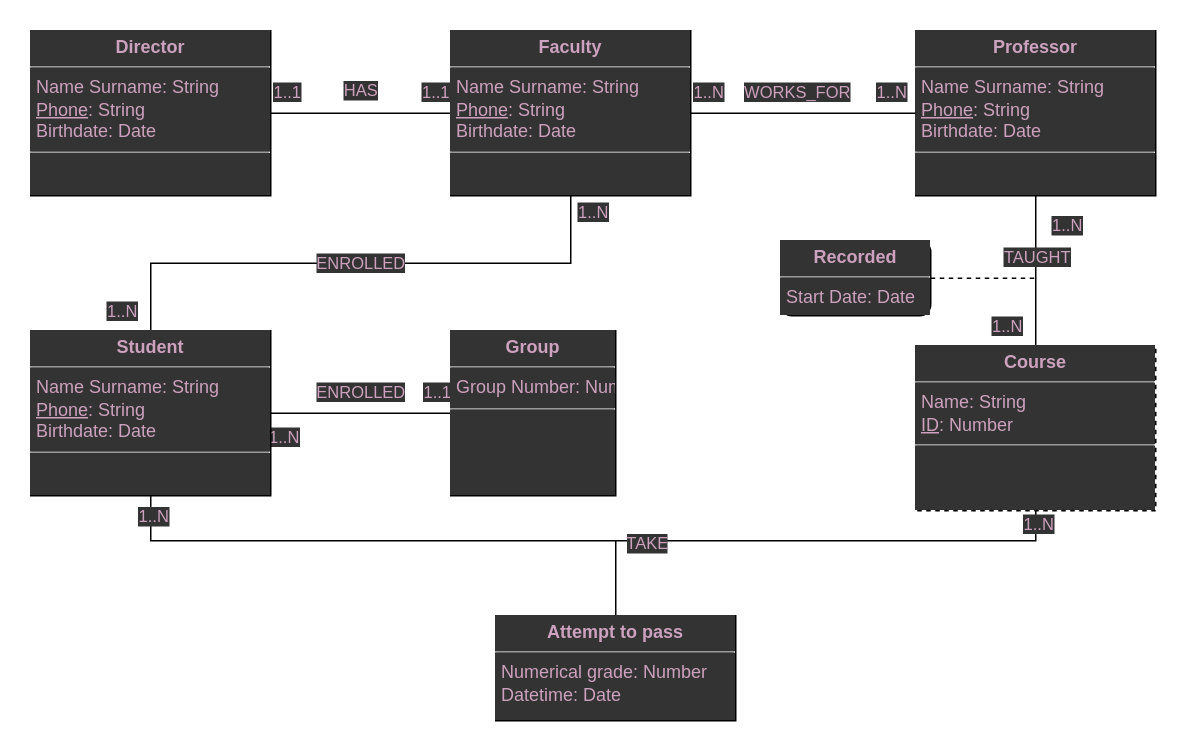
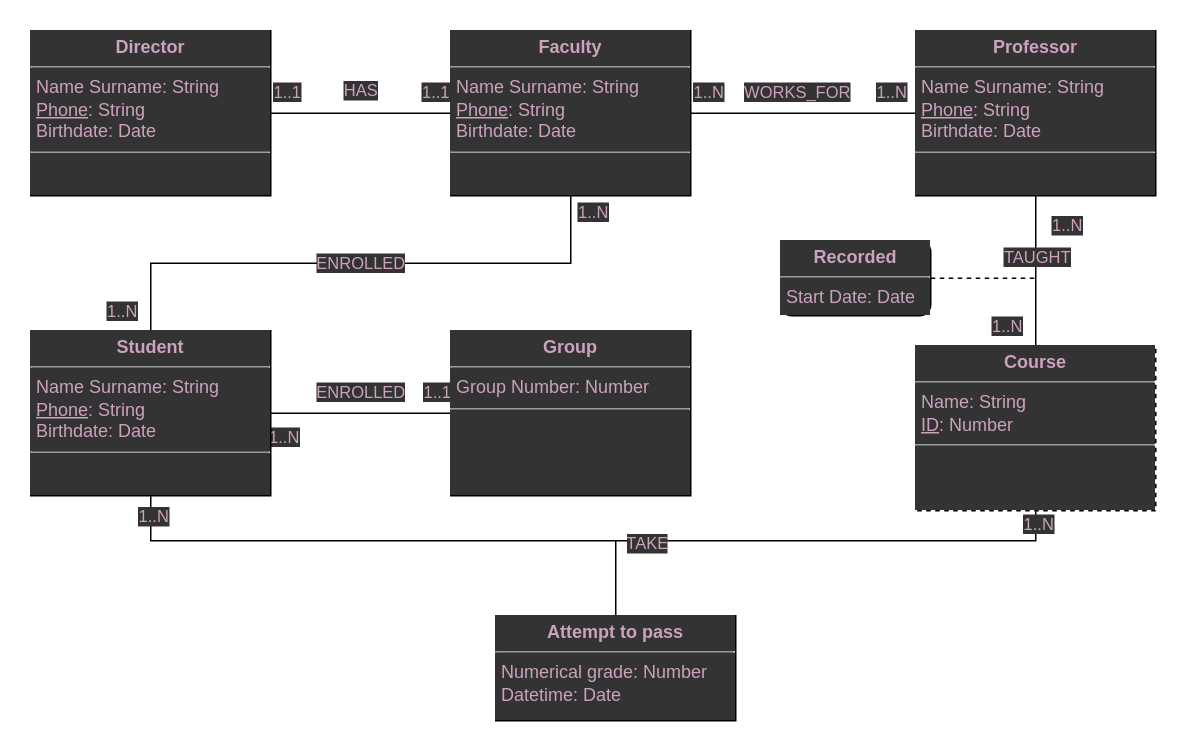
node "Group Group Number: Number": size 165x165 -> 240x165
